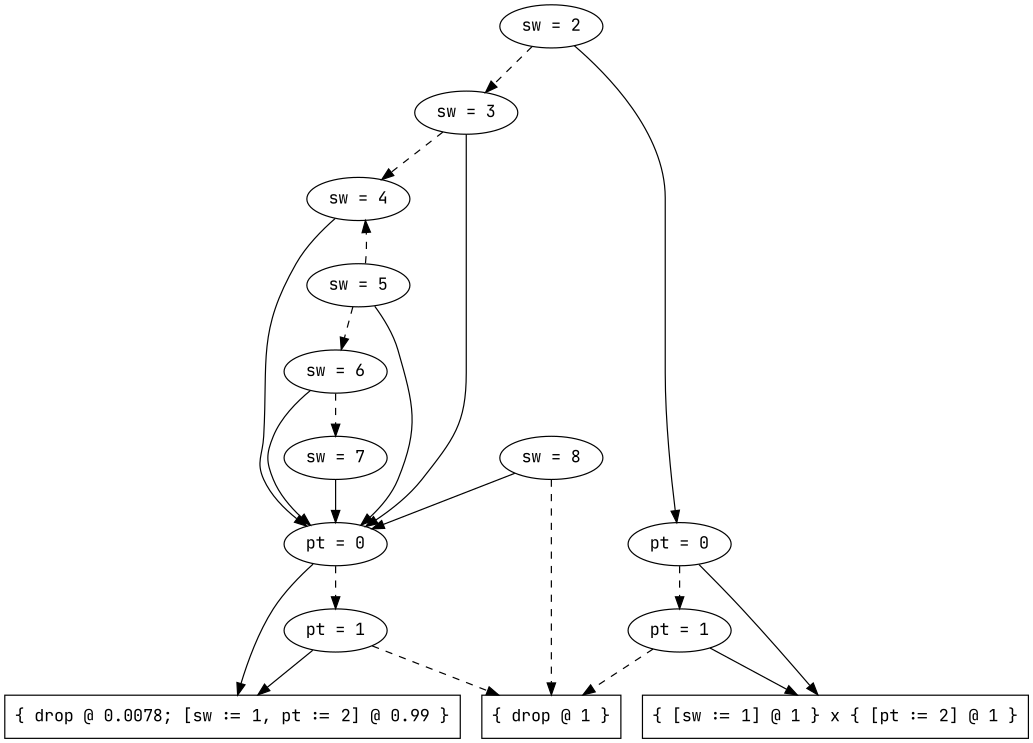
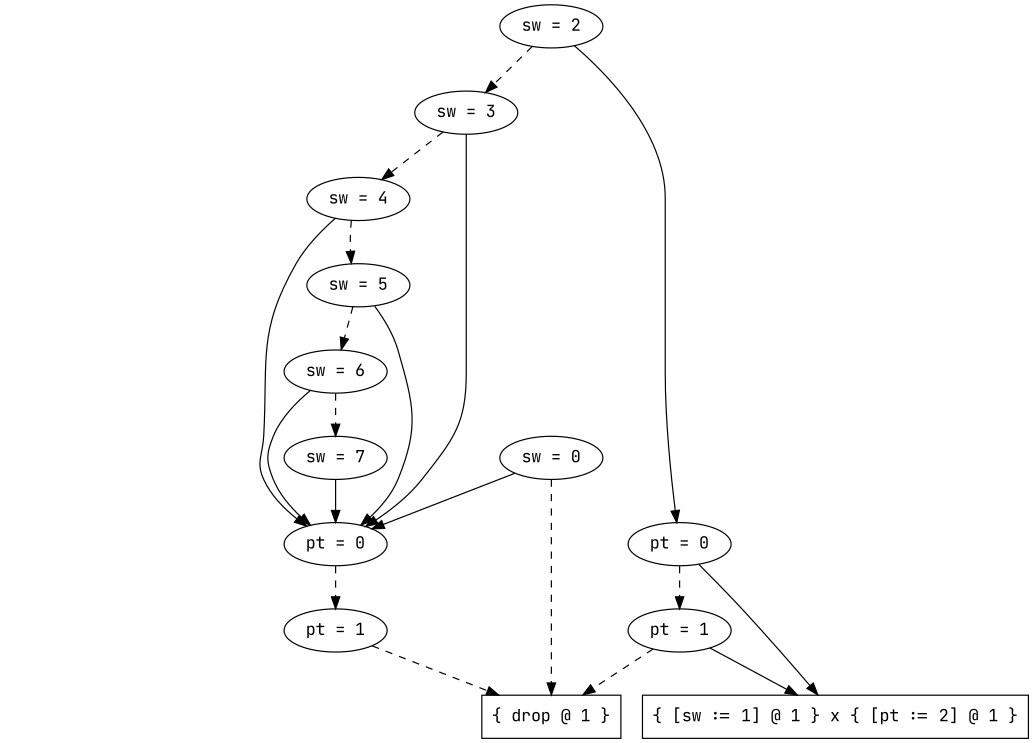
edge "sw = 5" -> "sw = 4": reversed
node "sw = 8": label "sw = 8" -> "sw = 0"
node "{ drop @ 0.0078; [sw := 1, pt := 2] @ 0.99 }": removed
